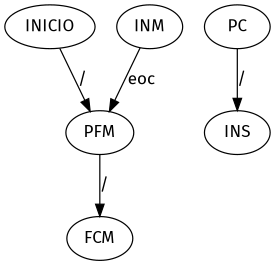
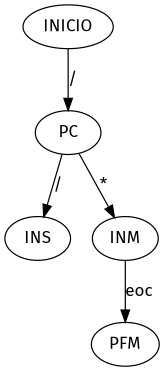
edge "INICIO" -> "PFM": now "INICIO" -> "PC"
edge "PC" -> "INM": added, label "*"
node "FCM": removed
